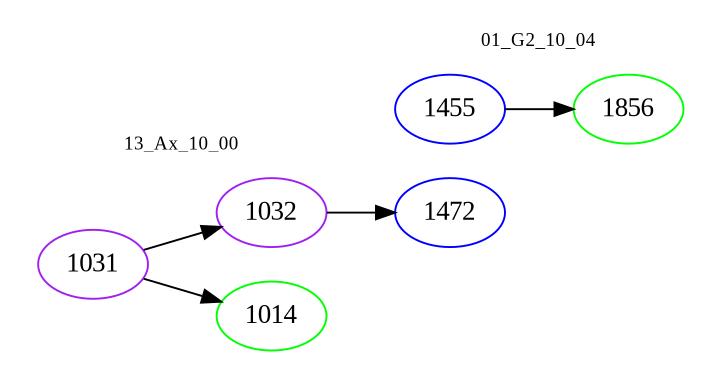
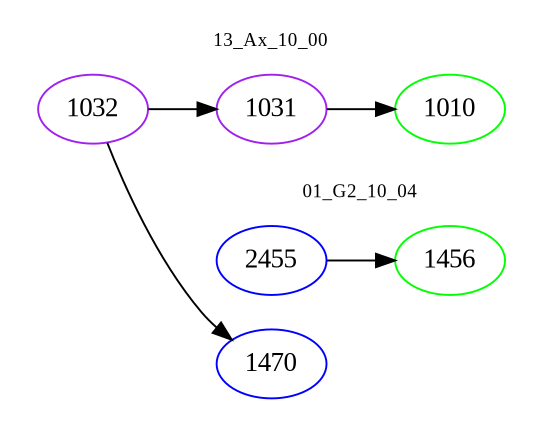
node "1455": label "1455" -> "2455"
node "1856": label "1856" -> "1456"
node "1472": label "1472" -> "1470"
edge "1031" -> "1032": reversed
node "1014": label "1014" -> "1010"
